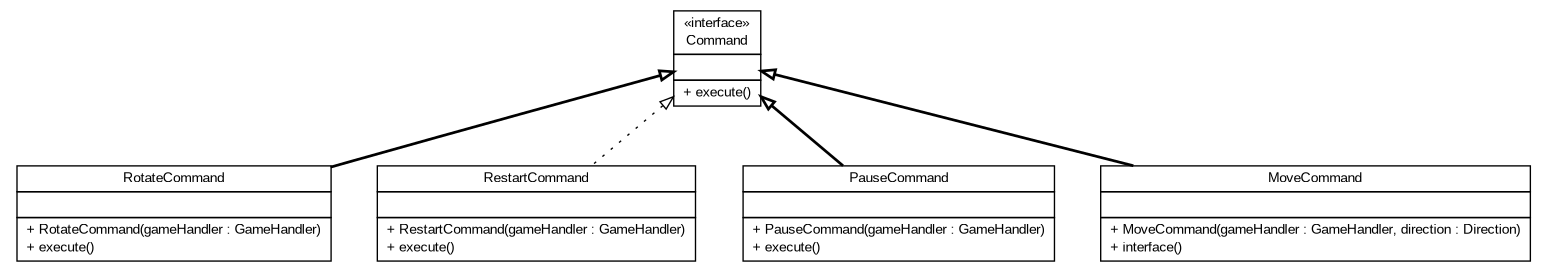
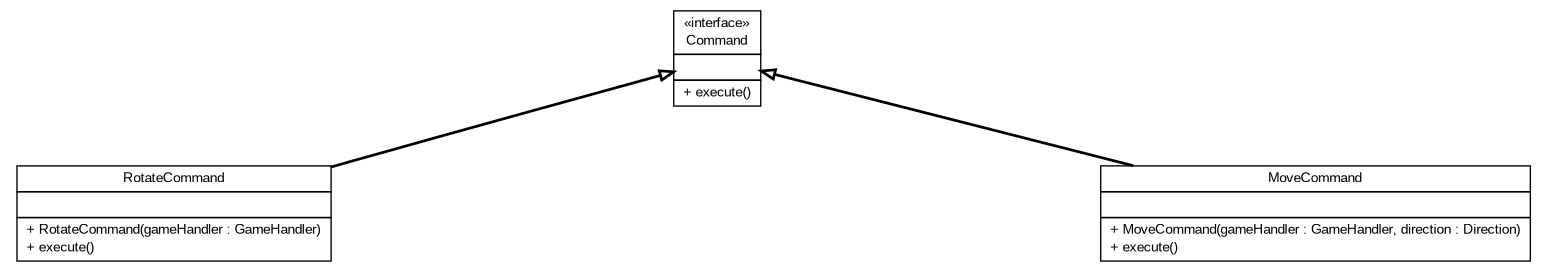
node "RestartCommand": removed
node "PauseCommand": removed
node "MoveCommand": text "+ interface()" -> "+ execute()"
